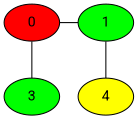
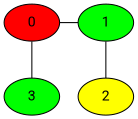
node "4": label "4" -> "2"
